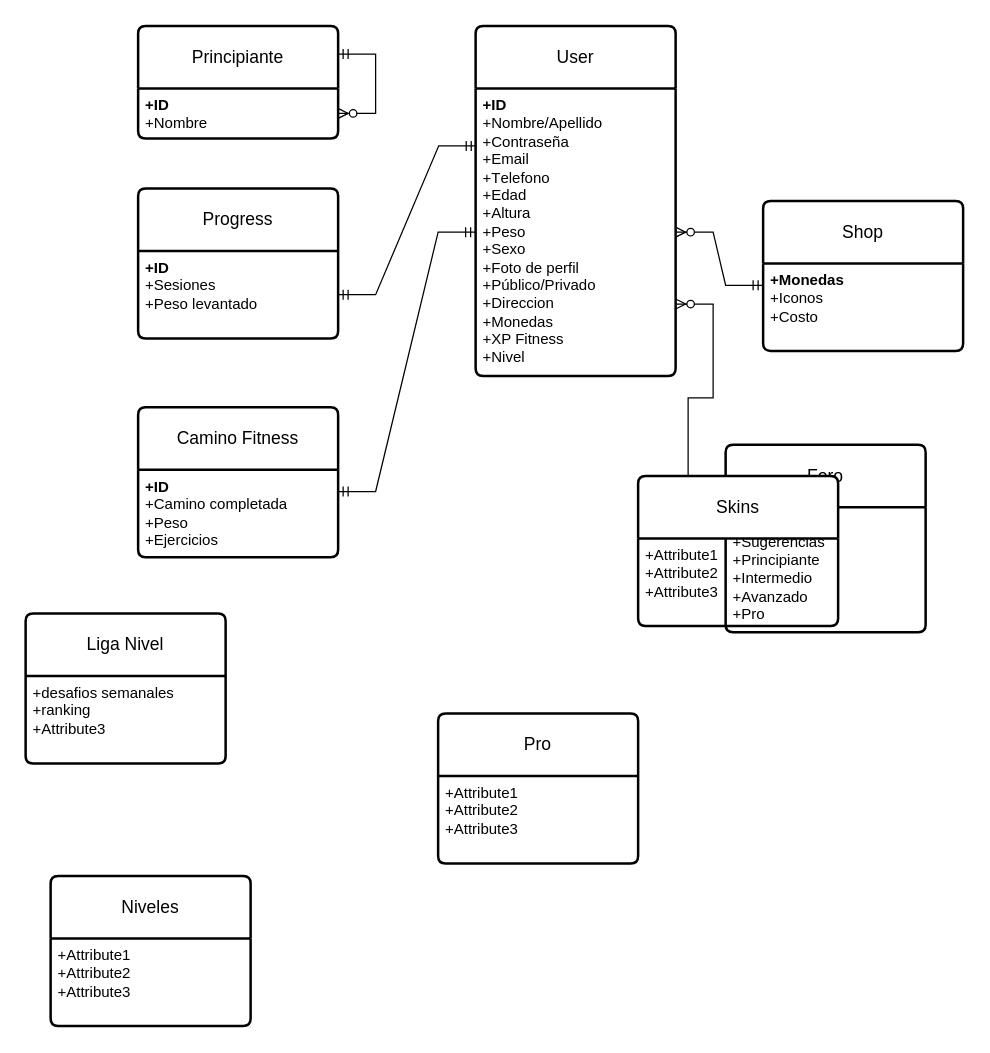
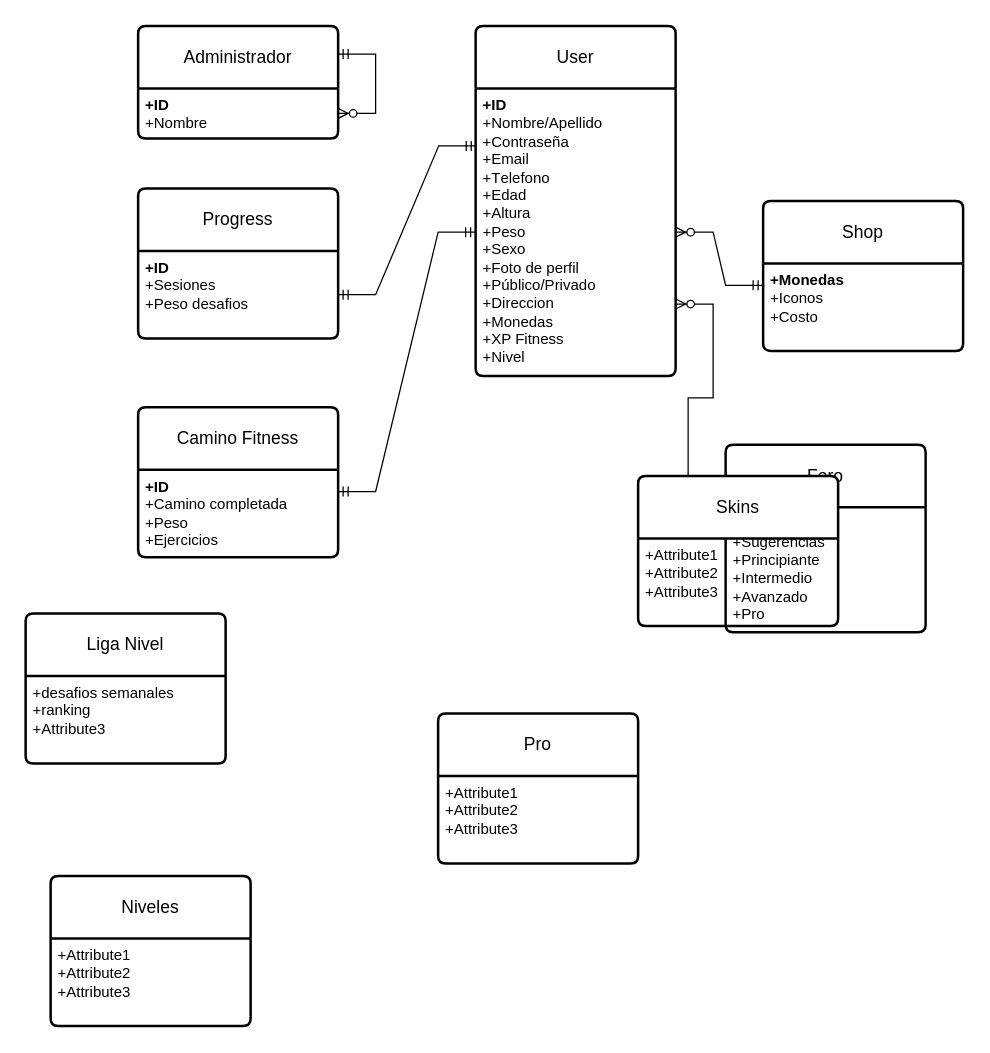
node "Principiante": label "Principiante" -> "Administrador"
node "+ID +Sesiones +Peso levantado": label "+ID +Sesiones +Peso levantado" -> "+ID +Sesiones +Peso desafios"
